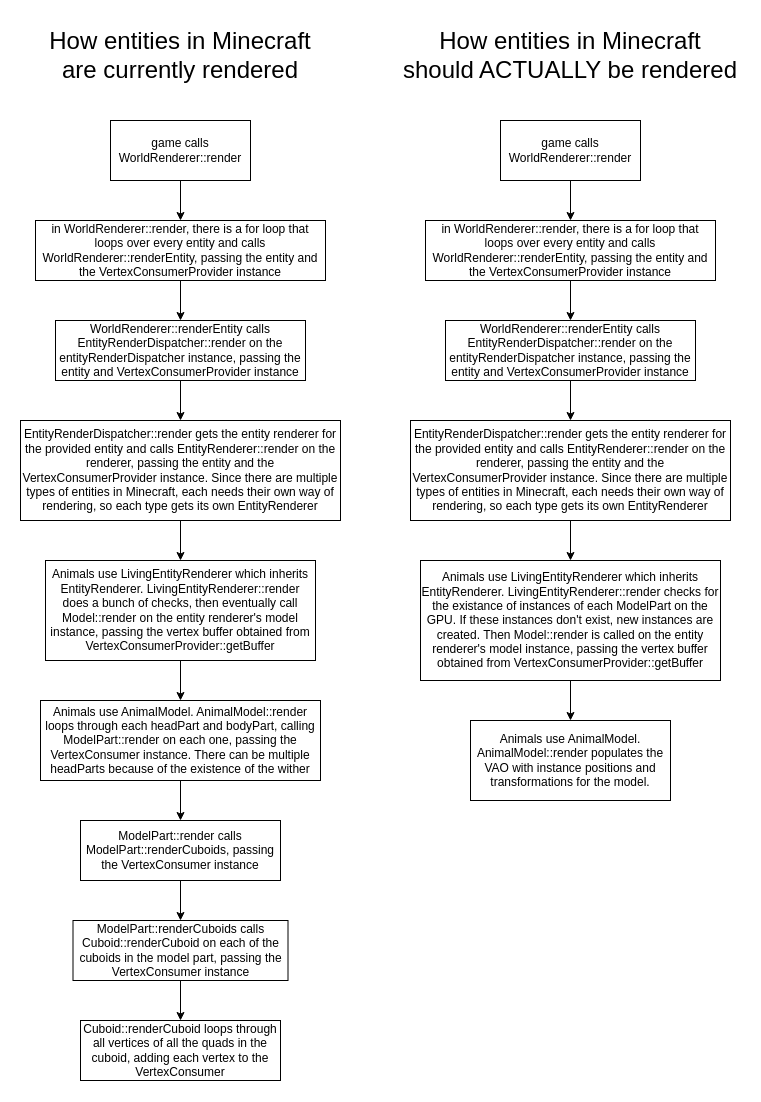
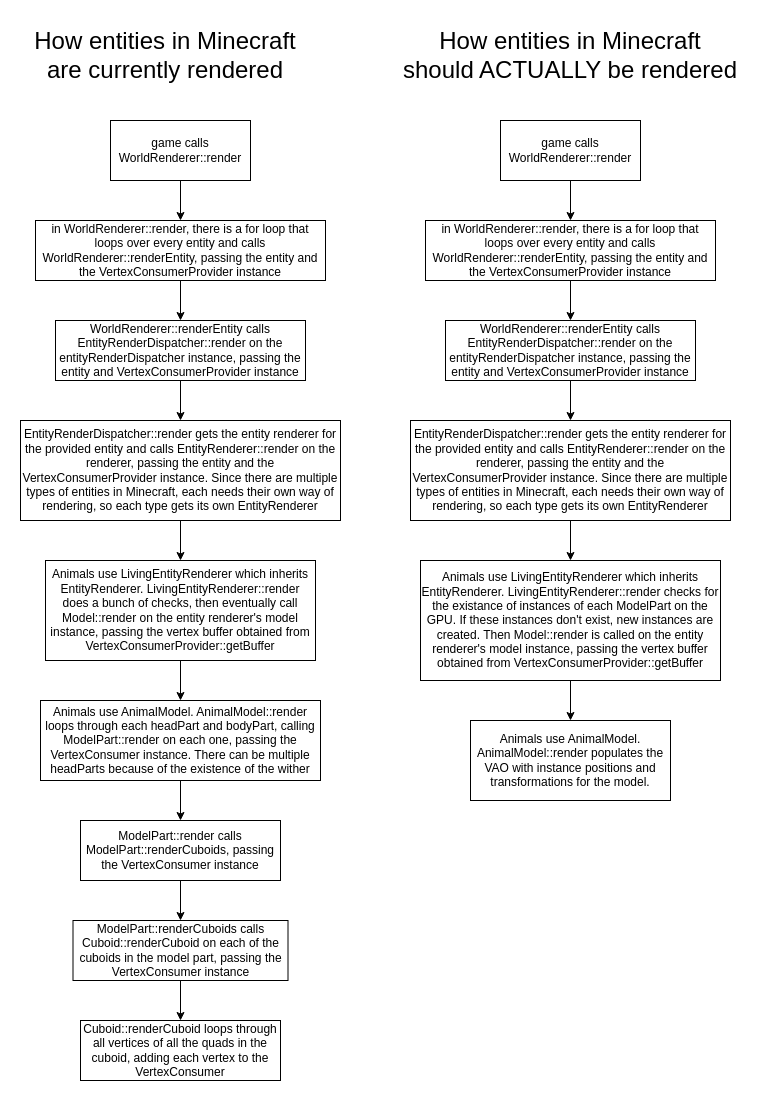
node "How entities in Minecraft are currently rendered": moved (181, 56) -> (166, 56)
